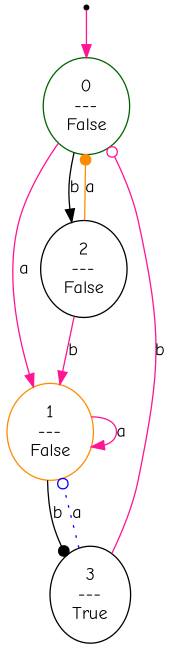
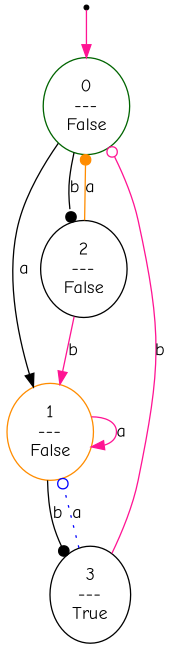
edge "0 --- False" -> "2 --- False": arrowhead normal -> dot
edge "0 --- False" -> "1 --- False": color deeppink -> black
